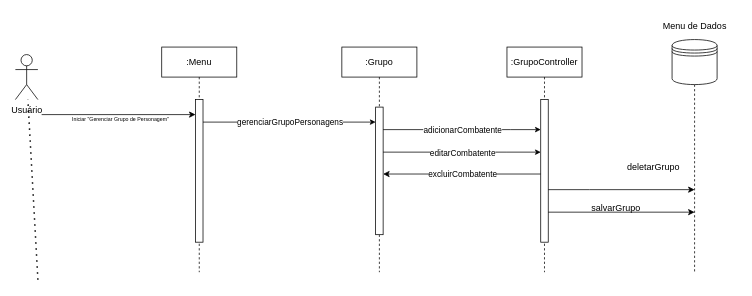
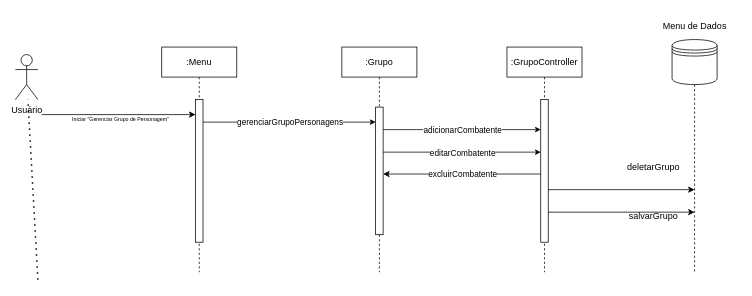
node "salvarGrupo": moved (615, 208) -> (653, 216)
